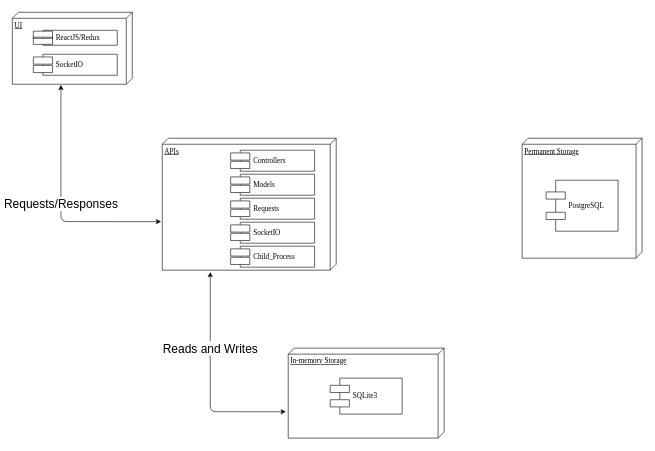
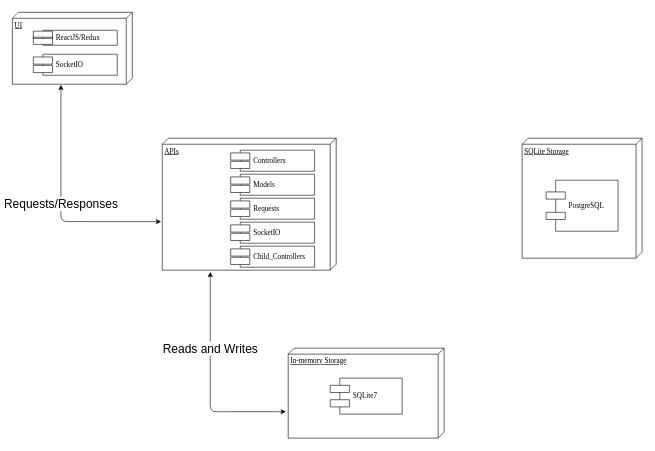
node "Permanent Storage": label "Permanent Storage" -> "SQLite Storage"
node "Child_Process": label "Child_Process" -> "Child_Controllers"
node "SQLite3": label "SQLite3" -> "SQLite7"
